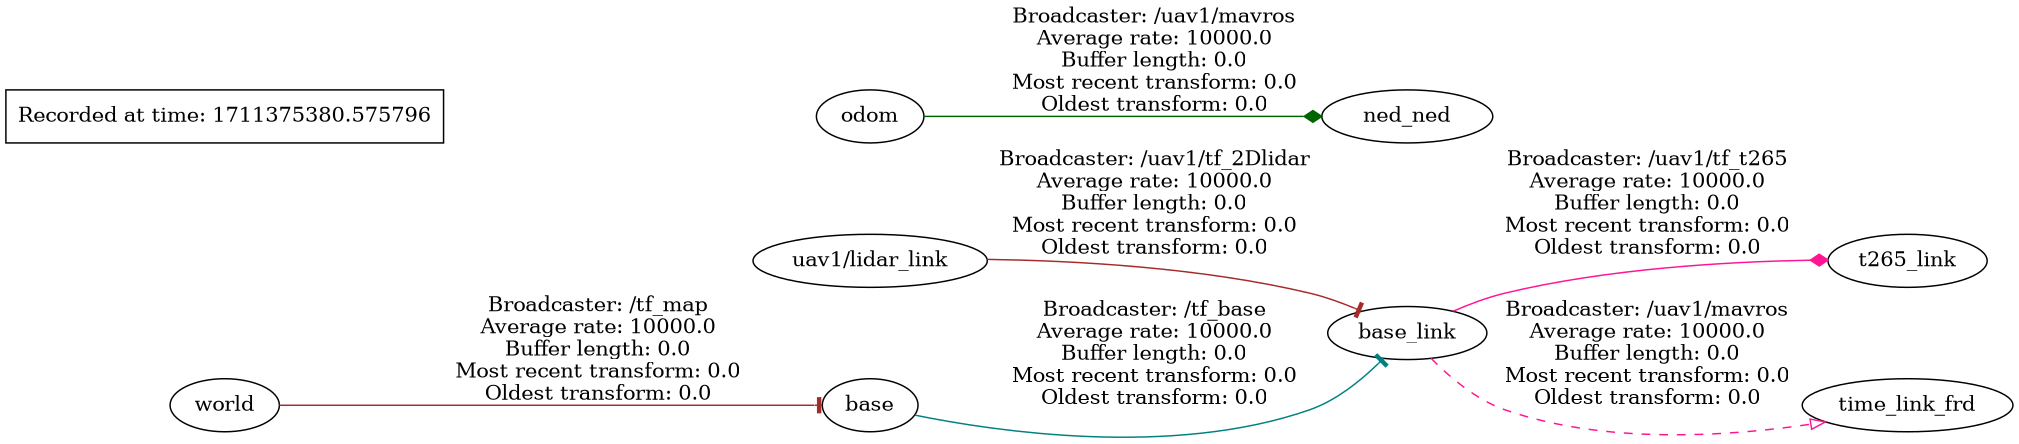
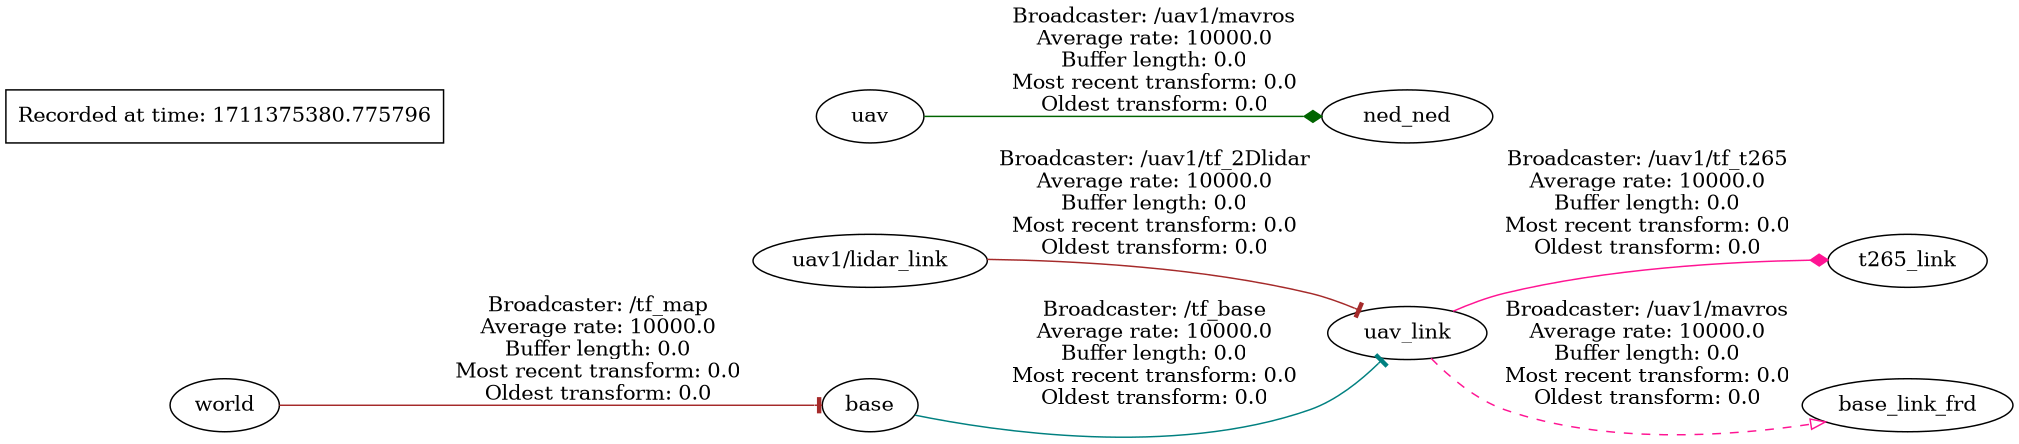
node "Recorded at time: 1711375380.575796": label "Recorded at time: 1711375380.575796" -> "Recorded at time: 1711375380.775796"
node "odom": label "odom" -> "uav"
node "base_link": label "base_link" -> "uav_link"
node "time_link_frd": label "time_link_frd" -> "base_link_frd"
